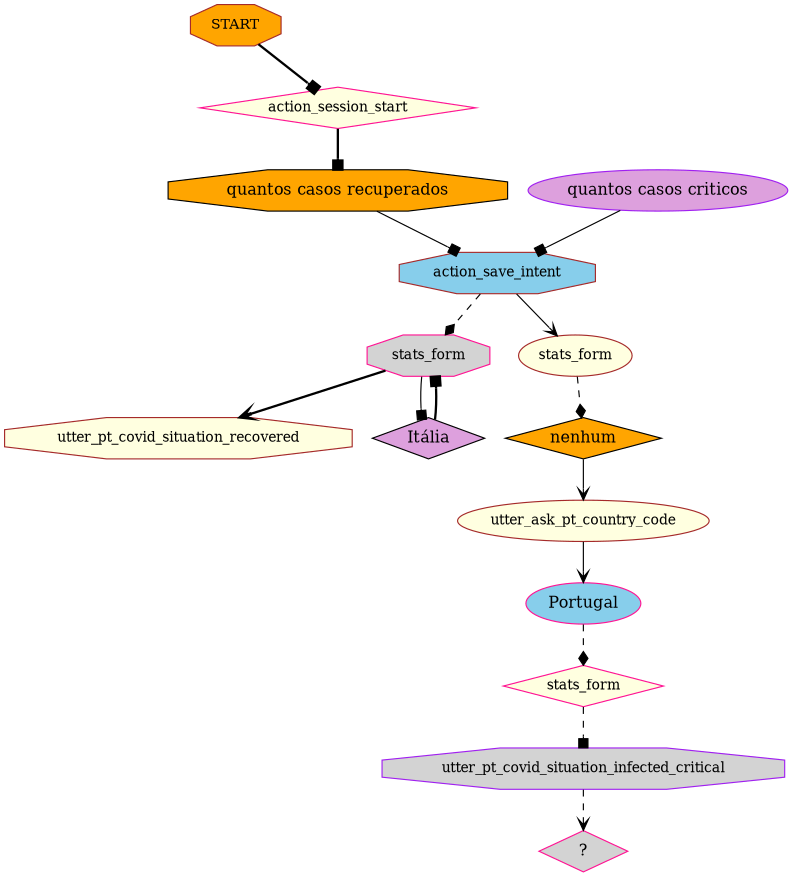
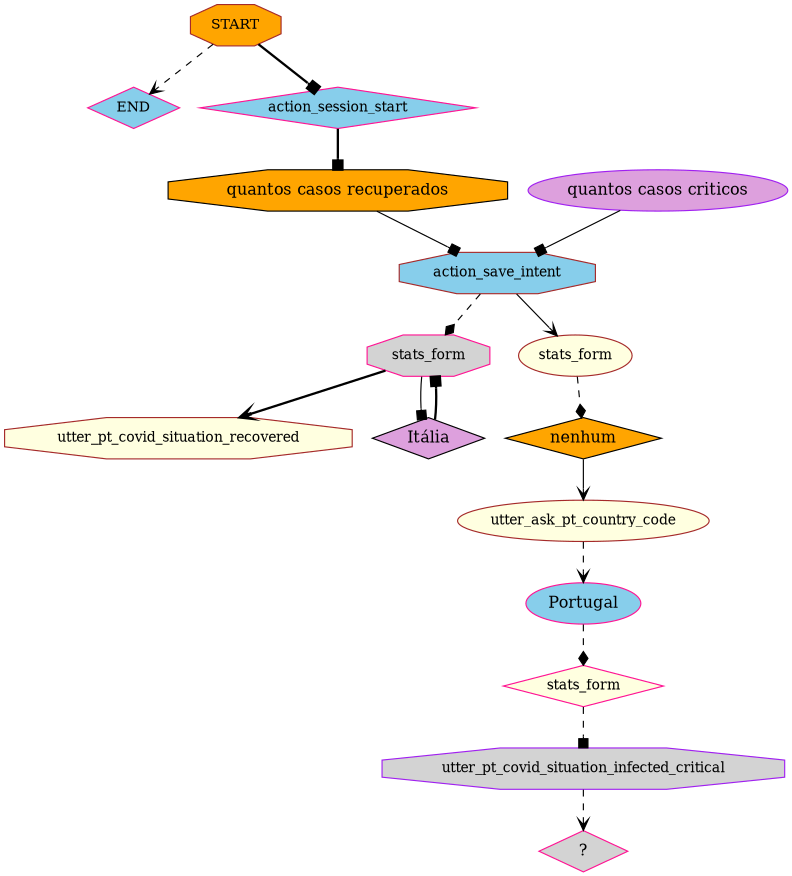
node "END": added
node "action_session_start": fillcolor lightyellow -> skyblue
edge "utter_ask_pt_country_code" -> "Portugal": style solid -> dashed
